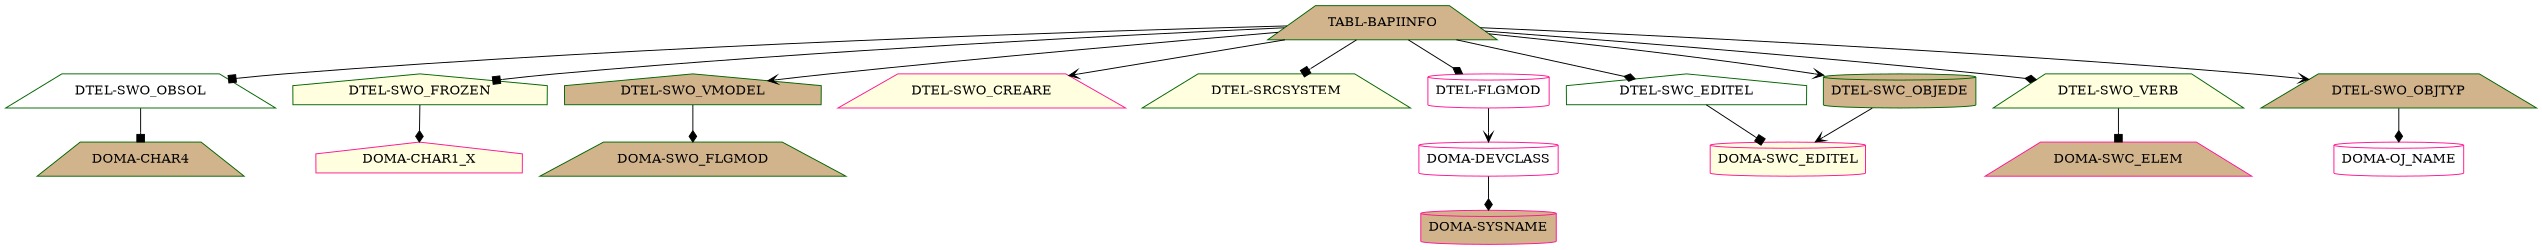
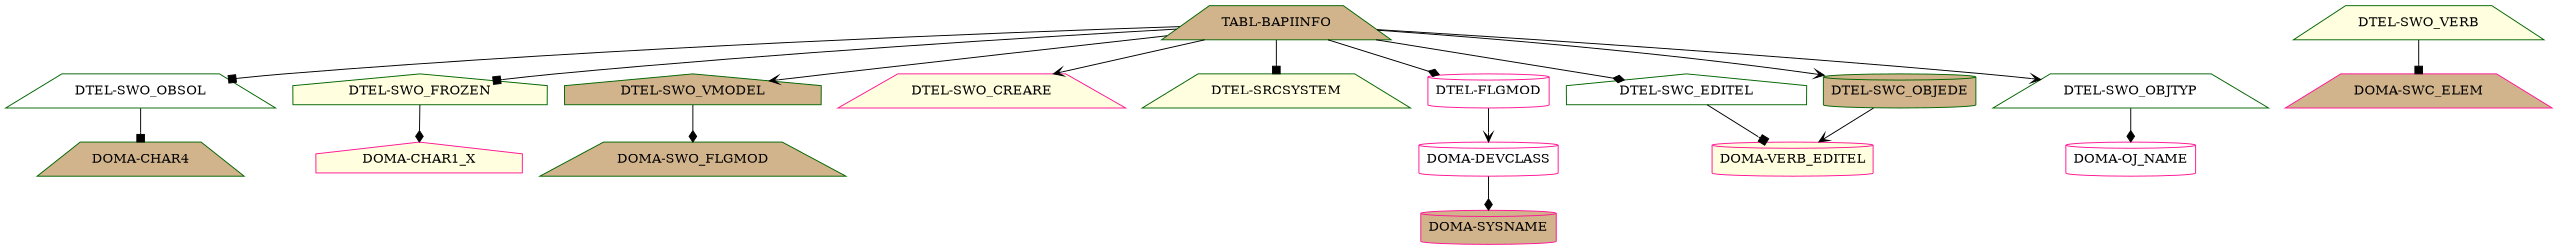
edge "TABL-BAPIINFO" -> "DTEL-SWO_VERB": removed
node "DTEL-SWO_OBJTYP": fillcolor tan -> white
node "DOMA-SWC_EDITEL": label "DOMA-SWC_EDITEL" -> "DOMA-VERB_EDITEL"
